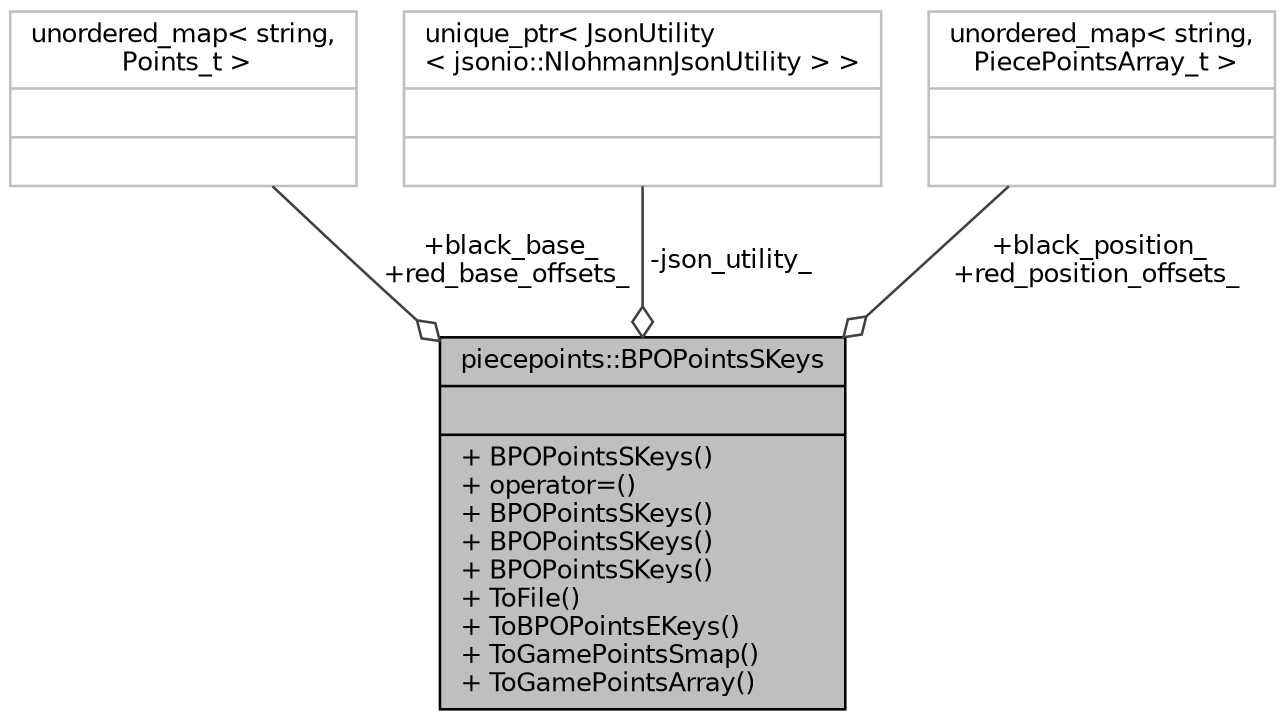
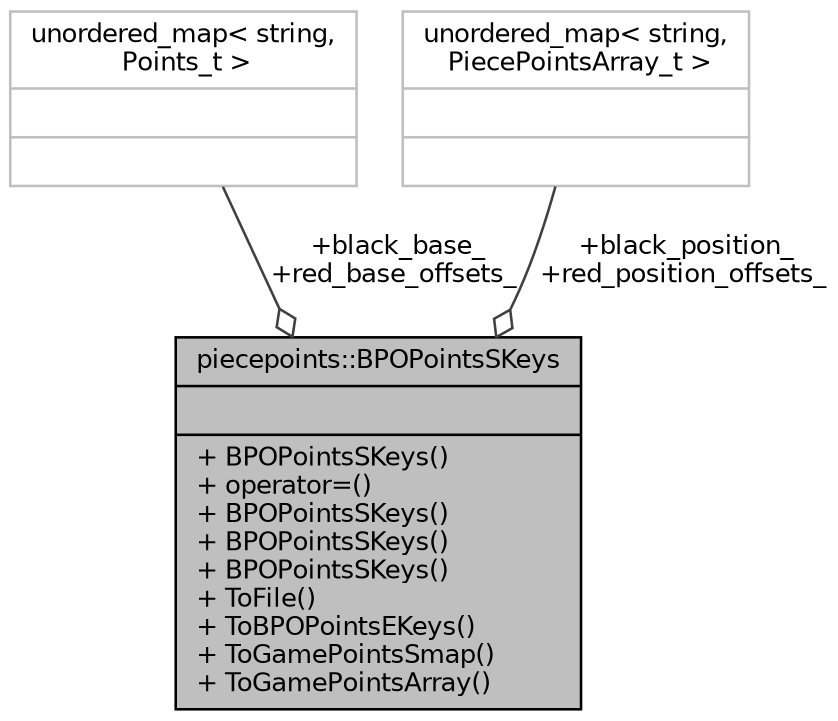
node "unique_ptr< JsonUtility": removed
